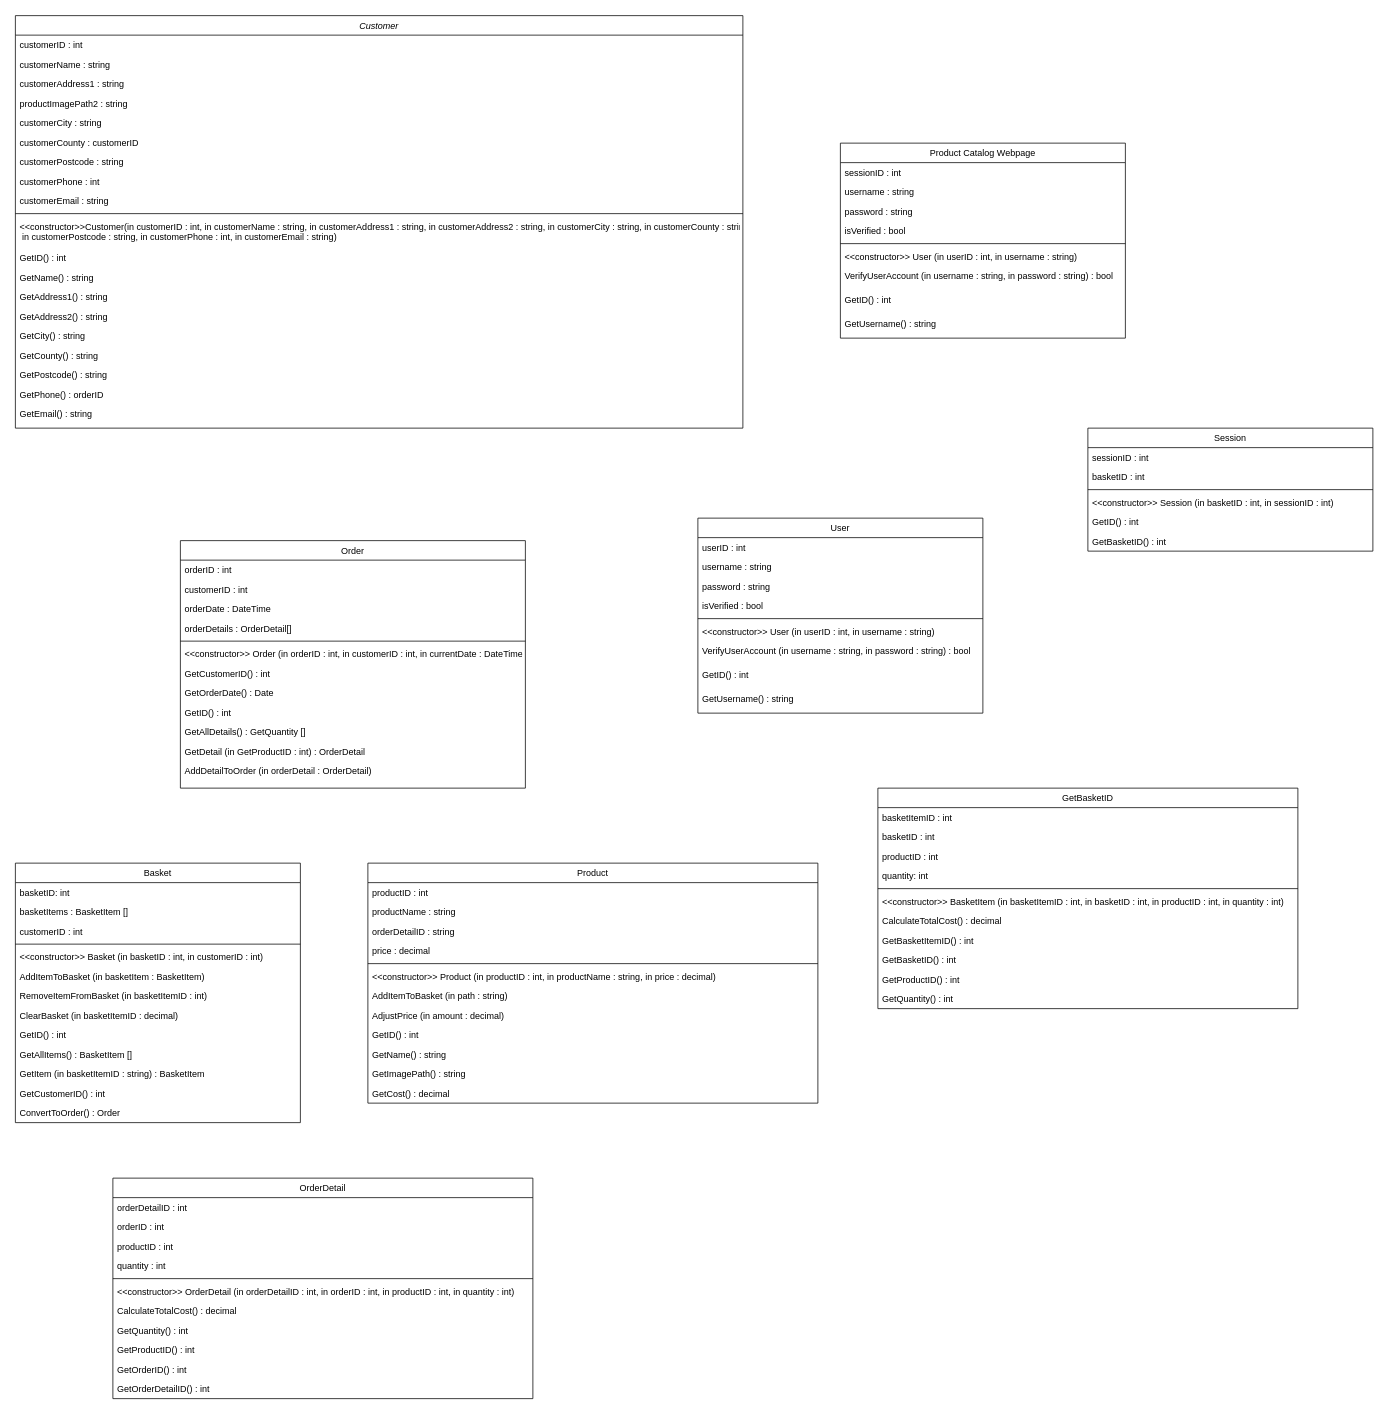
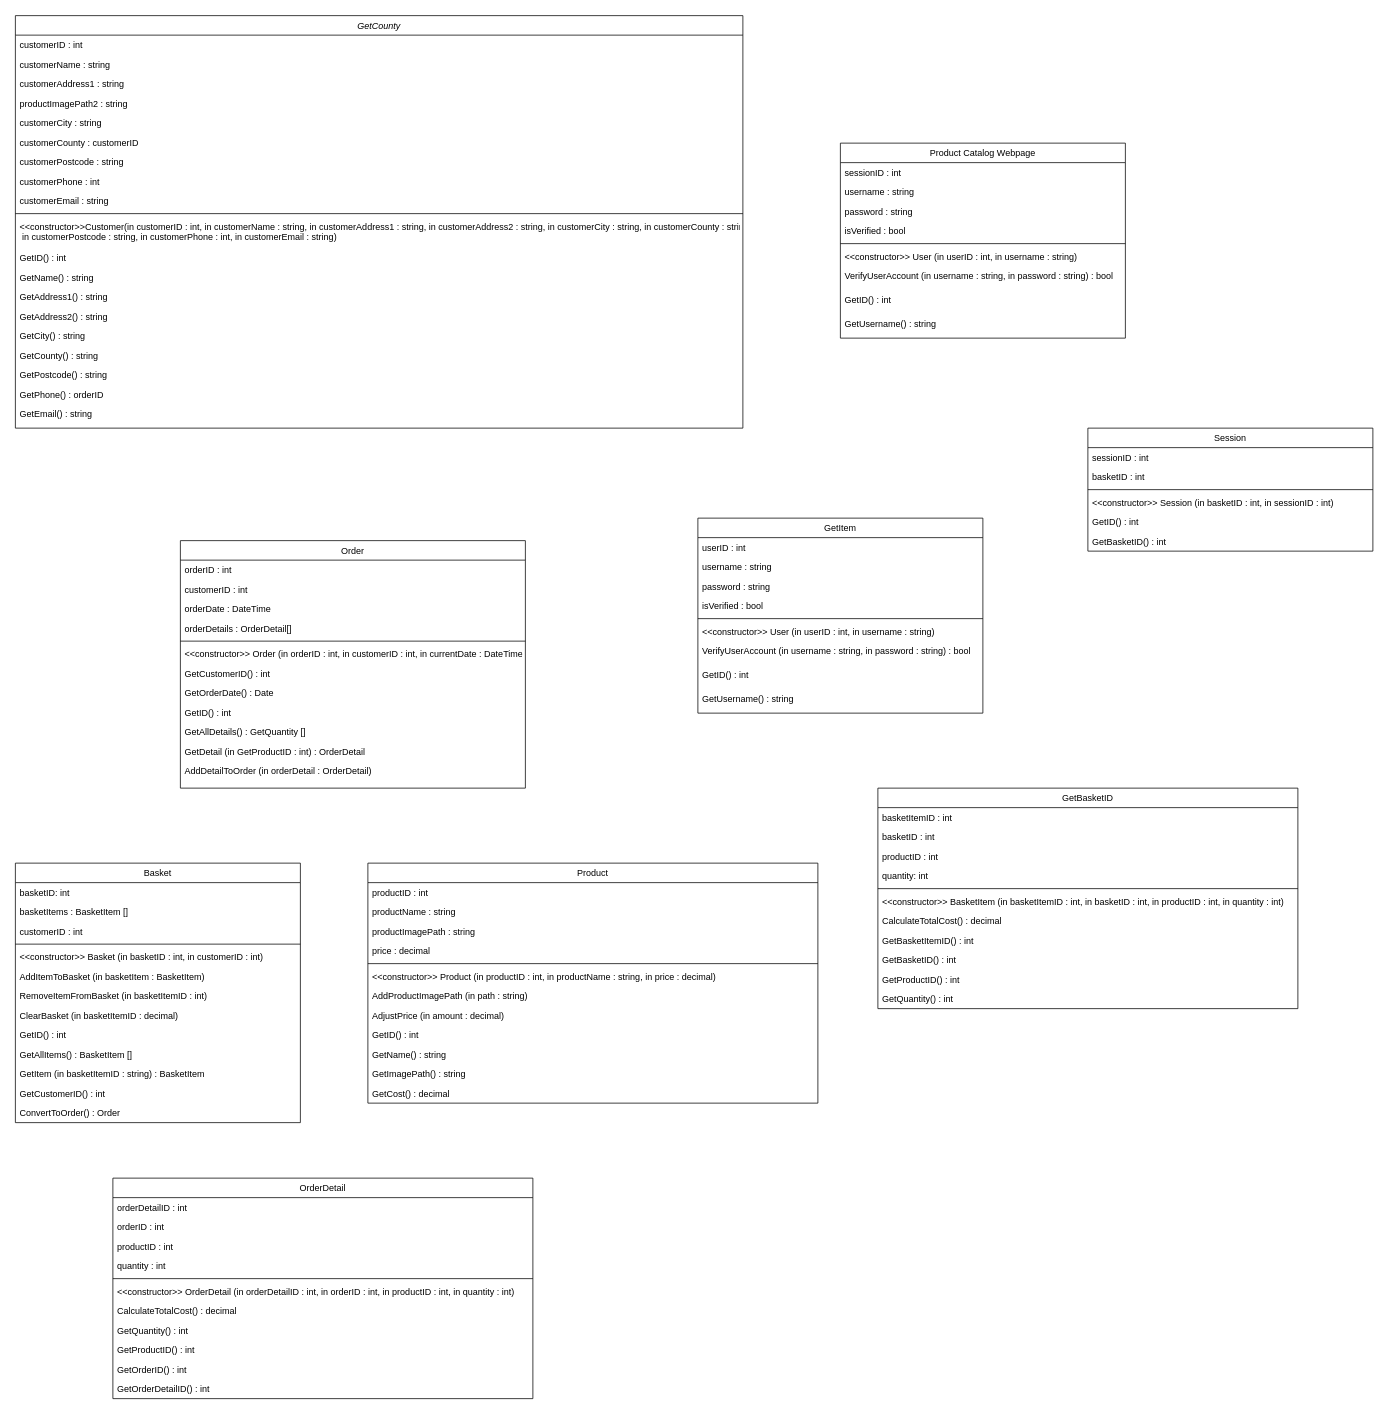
node "Customer": label "Customer" -> "GetCounty"
node "User": label "User" -> "GetItem"
node "orderDetailID : string": label "orderDetailID : string" -> "productImagePath : string"
node "AddItemToBasket (in path : string)": label "AddItemToBasket (in path : string)" -> "AddProductImagePath (in path : string)"
